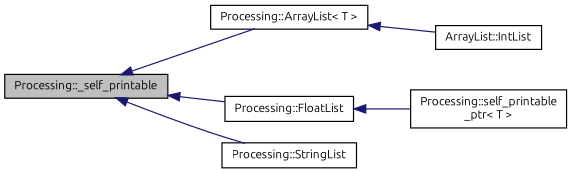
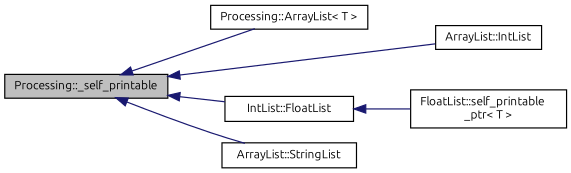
edge "ArrayList::IntList" -> "Processing::ArrayList< T >": now "ArrayList::IntList" -> "Processing::_self_printable"
node "Processing::FloatList": label "Processing::FloatList" -> "IntList::FloatList"
node "Processing::self_printable _ptr< T >": label "Processing::self_printable _ptr< T >" -> "FloatList::self_printable _ptr< T >"
node "Processing::StringList": label "Processing::StringList" -> "ArrayList::StringList"
